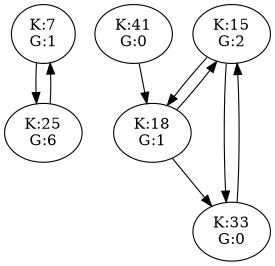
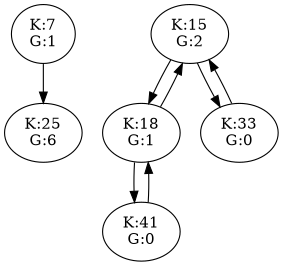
edge "K:25 G:6" -> "K:7 G:1": removed
edge "K:18 G:1" -> "K:33 G:0": now "K:18 G:1" -> "K:41 G:0"
